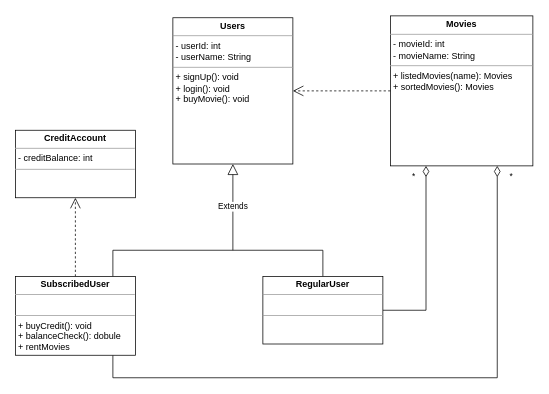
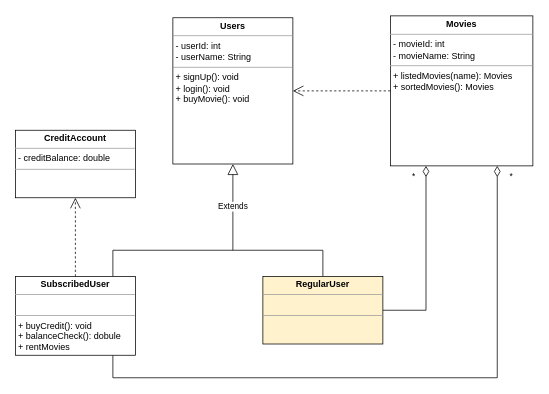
node "CreditAccount - creditBalance: int": label "CreditAccount - creditBalance: int" -> "CreditAccount - creditBalance: double"
node "RegularUser": fillcolor #ffffff -> #fff2cc
